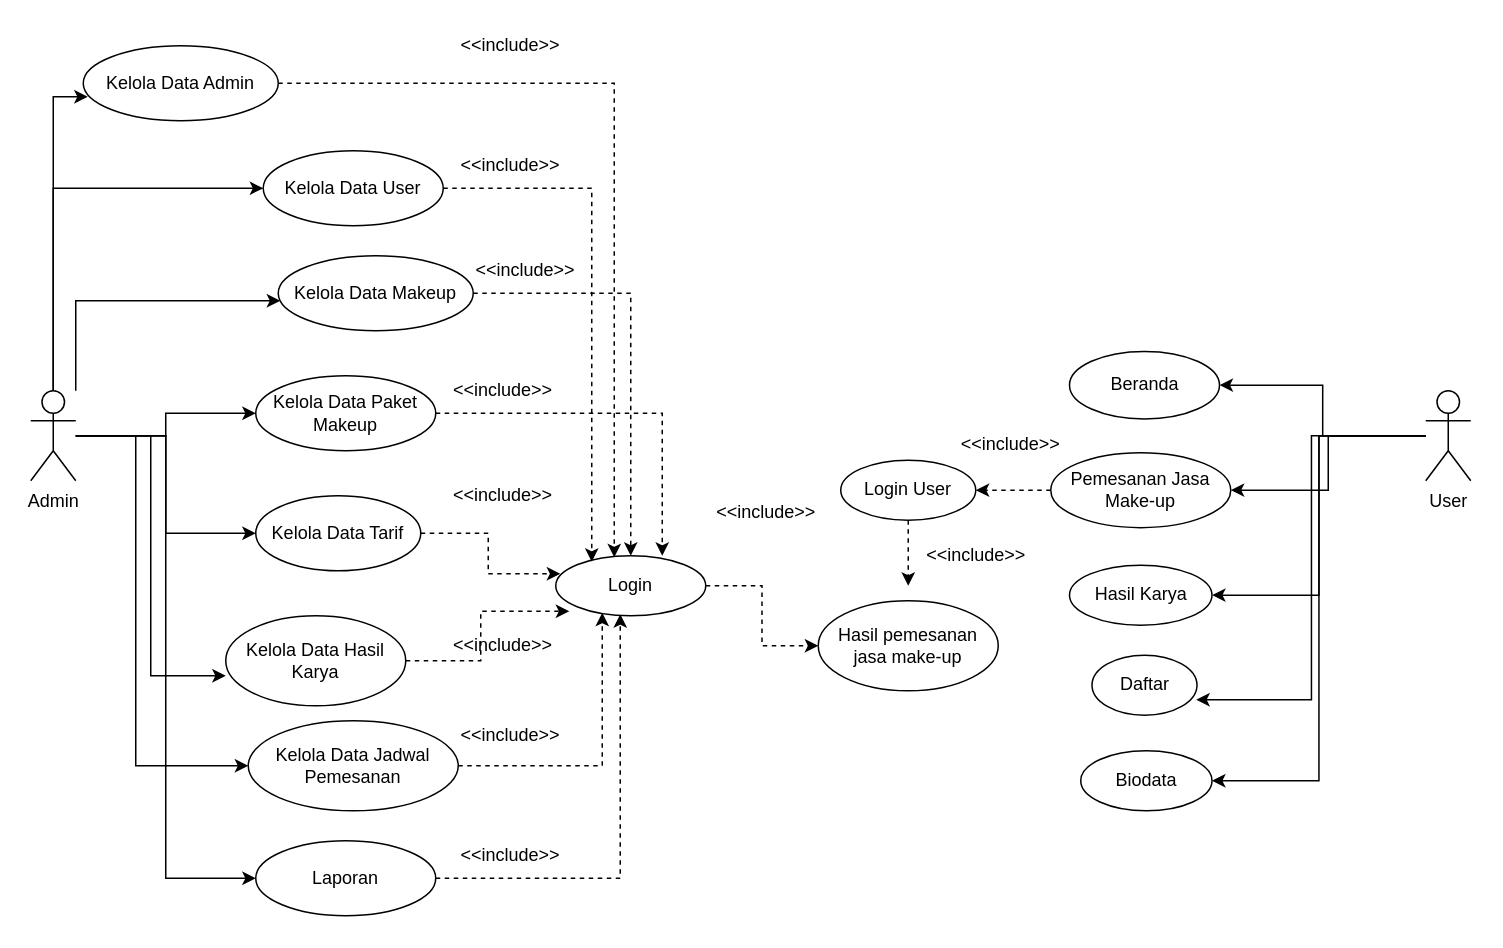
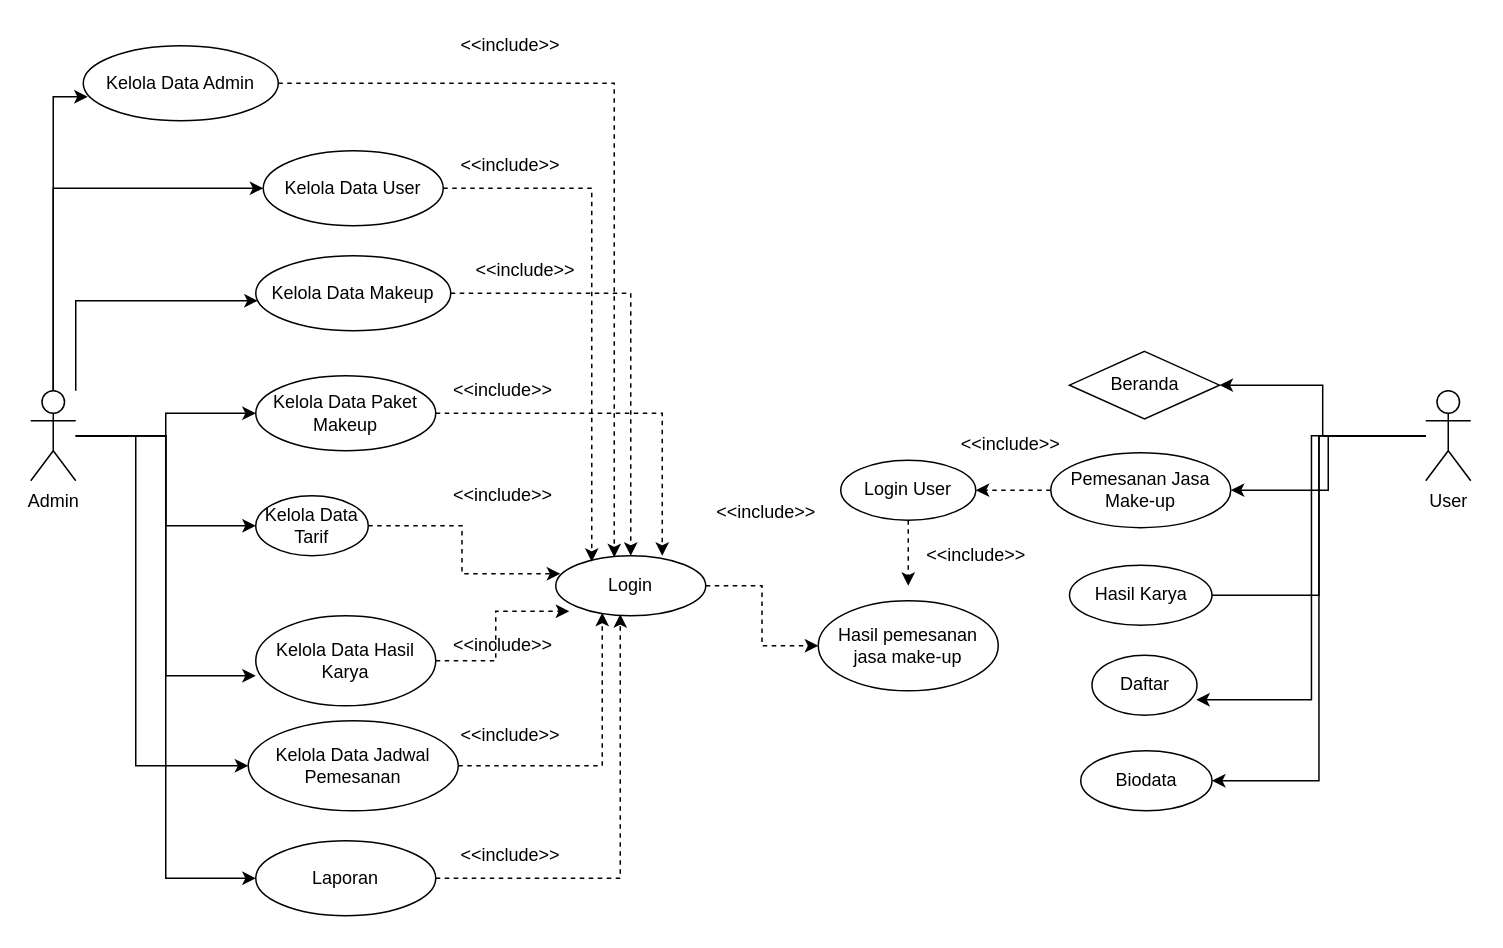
node "Kelola Data Makeup": moved (376, 293) -> (353, 293)
node "Beranda": shape ellipse -> diamond
node "Kelola Data Tarif": size 165x75 -> 113x60
edge "User" -> "Hasil Karya": arrowhead classic -> none
node "Kelola Data Hasil Karya": moved (316, 661) -> (346, 661)
